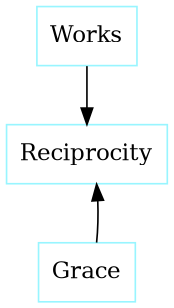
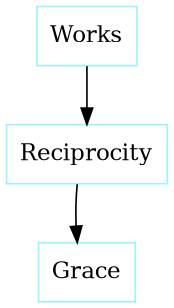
edge "Grace" -> "Reciprocity": reversed
